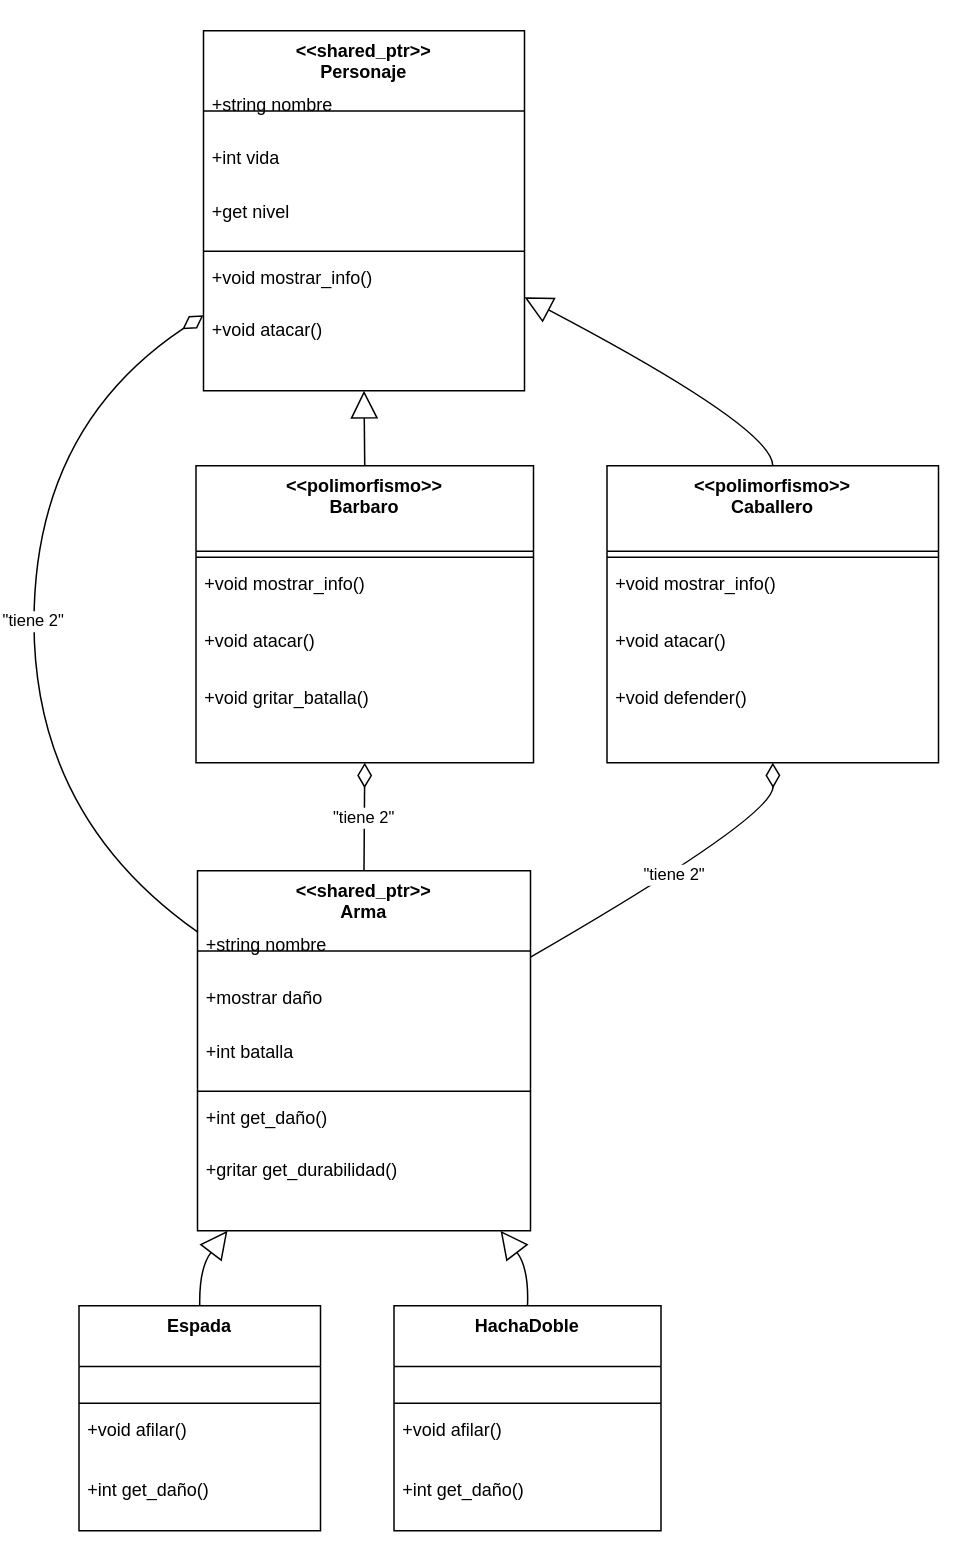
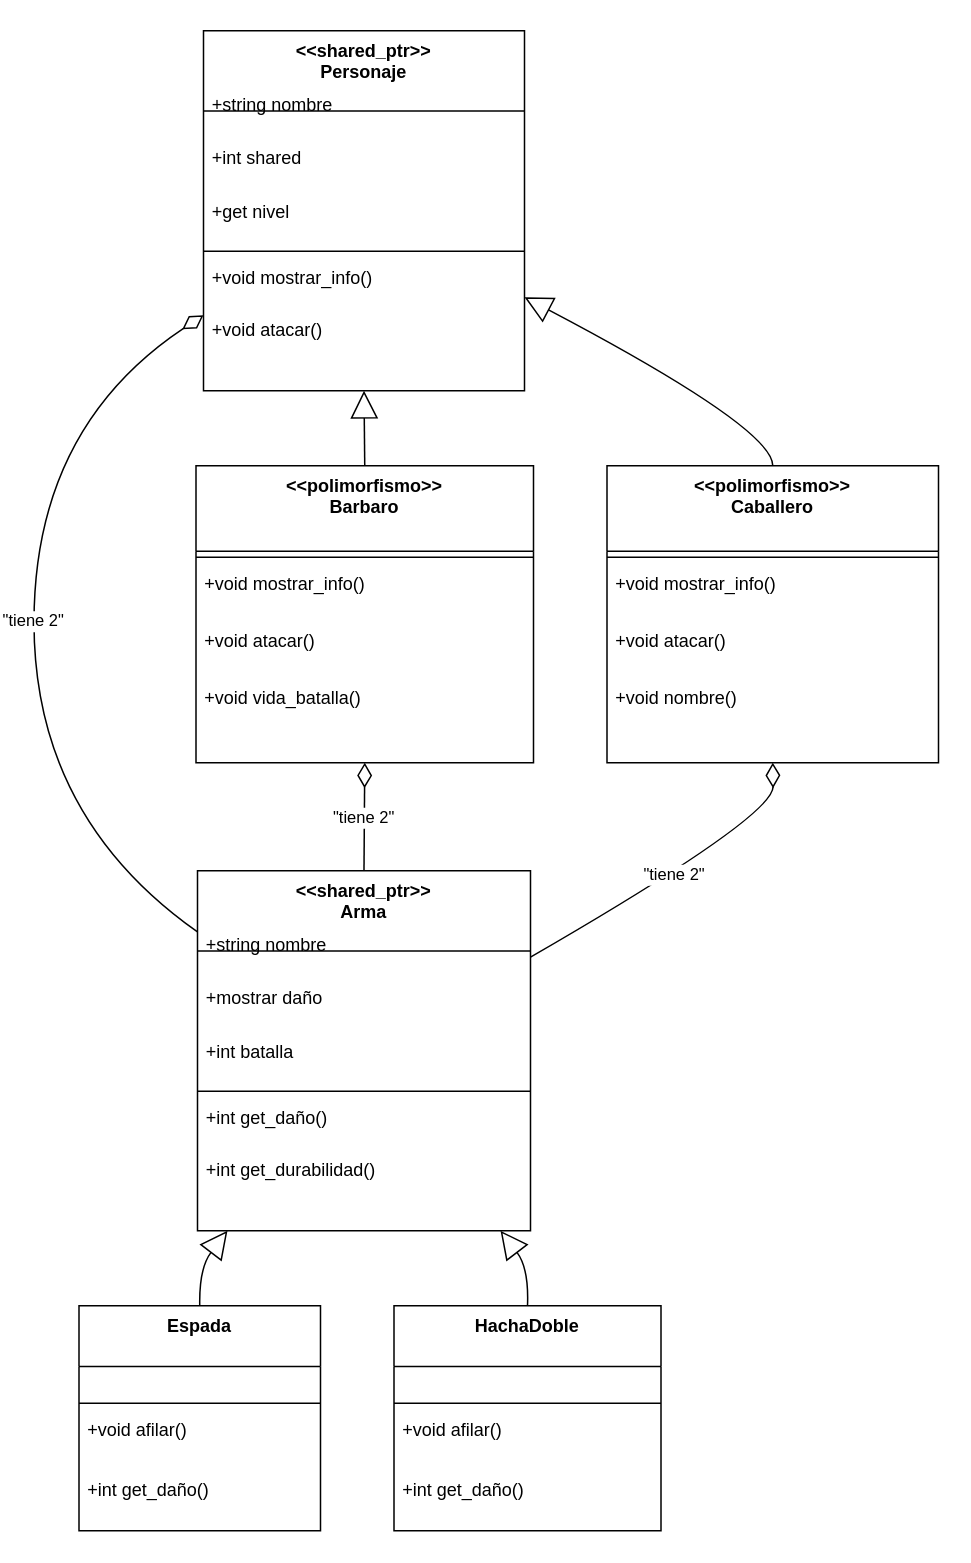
node "+int vida": label "+int vida" -> "+int shared"
node "+void gritar_batalla()": label "+void gritar_batalla()" -> "+void vida_batalla()"
node "+void defender()": label "+void defender()" -> "+void nombre()"
node "+gritar get_durabilidad()": label "+gritar get_durabilidad()" -> "+int get_durabilidad()"
